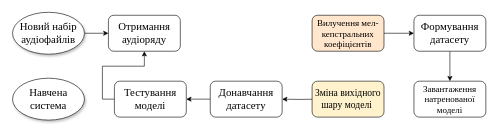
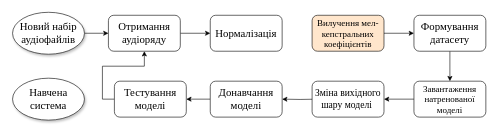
edge "Отримання аудіоряду" -> "Нормалізація": added
node "Нормалізація": added
node "Донавчання датасету": label "Донавчання датасету" -> "Донавчання моделі"
node "Зміна вихідного шару моделі": fillcolor #fff2cc -> #ffffff
edge "Завантаження натренованої моделі" -> "Зміна вихідного шару моделі": added
